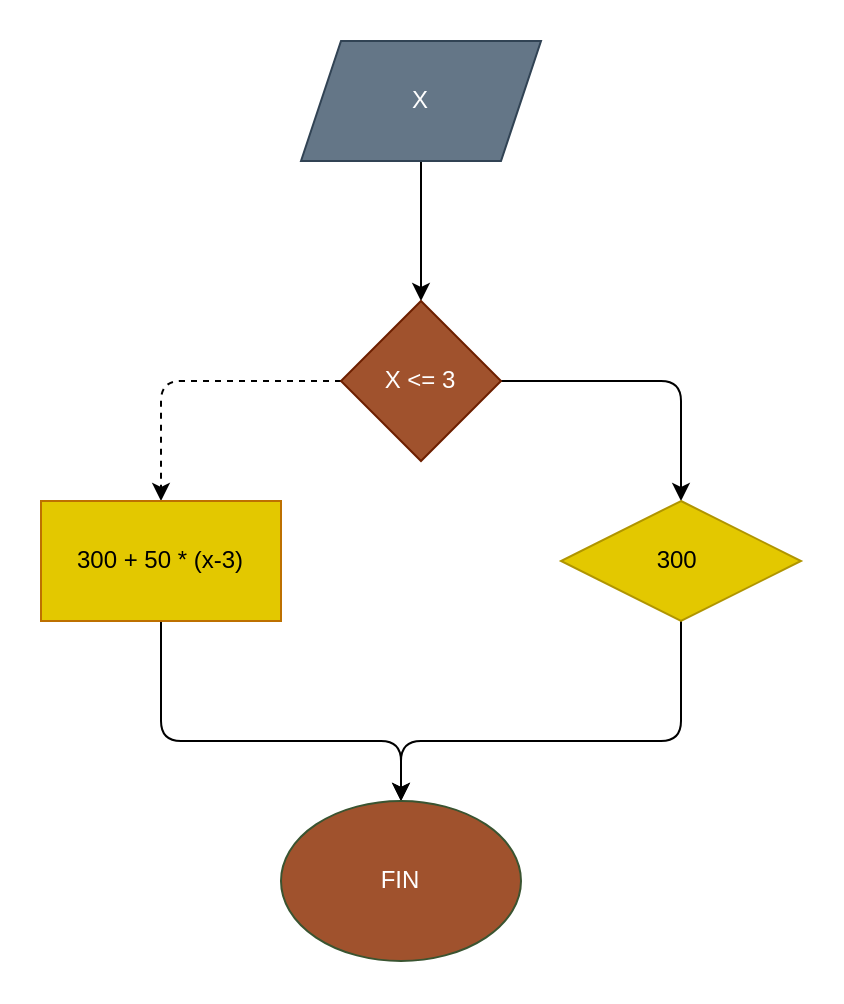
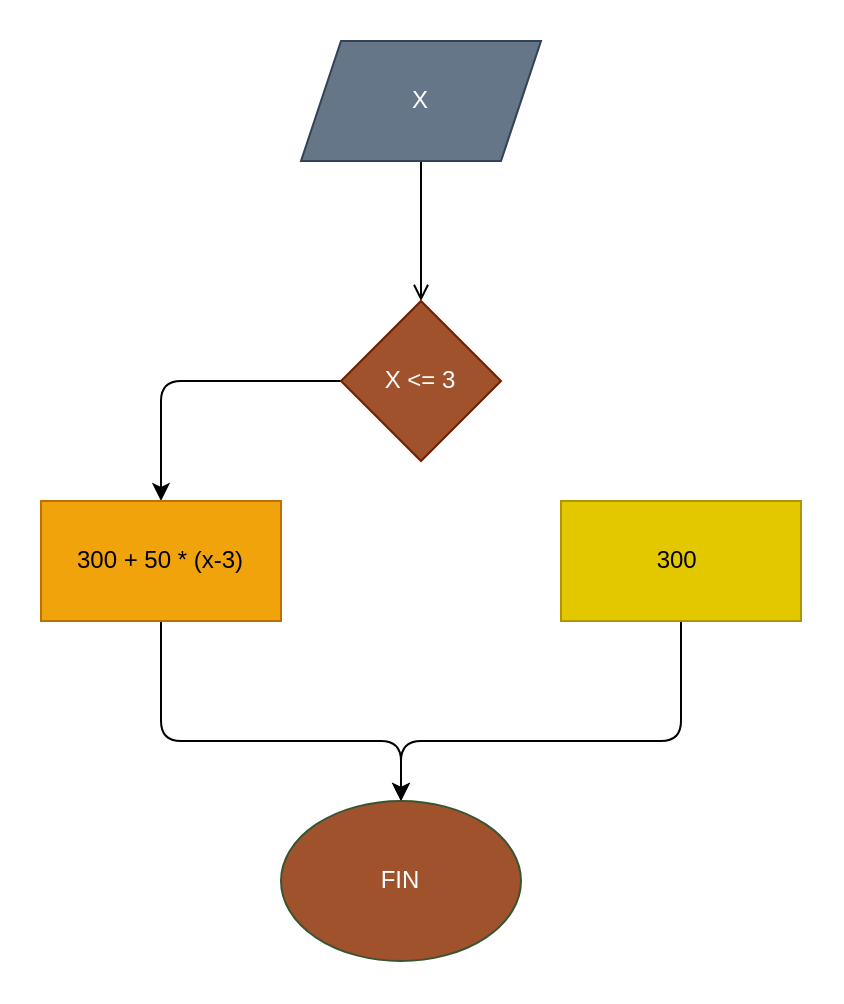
edge "X" -> "X <= 3": arrowhead classic -> open
edge "X <= 3" -> "300 + 50 * (x-3)": style dashed -> solid
edge "X <= 3" -> "300": removed
node "300 + 50 * (x-3)": fillcolor #e3c800 -> #f0a30a
node "300": shape diamond -> rectangle
